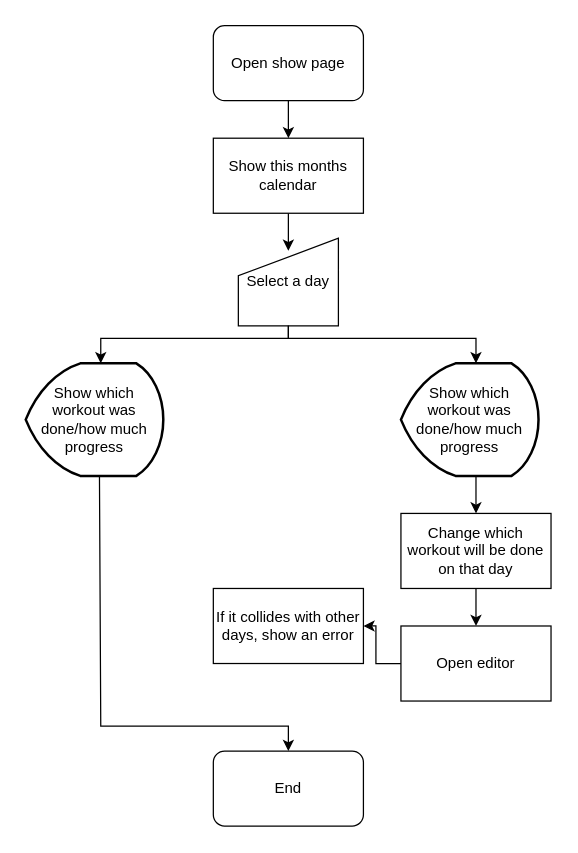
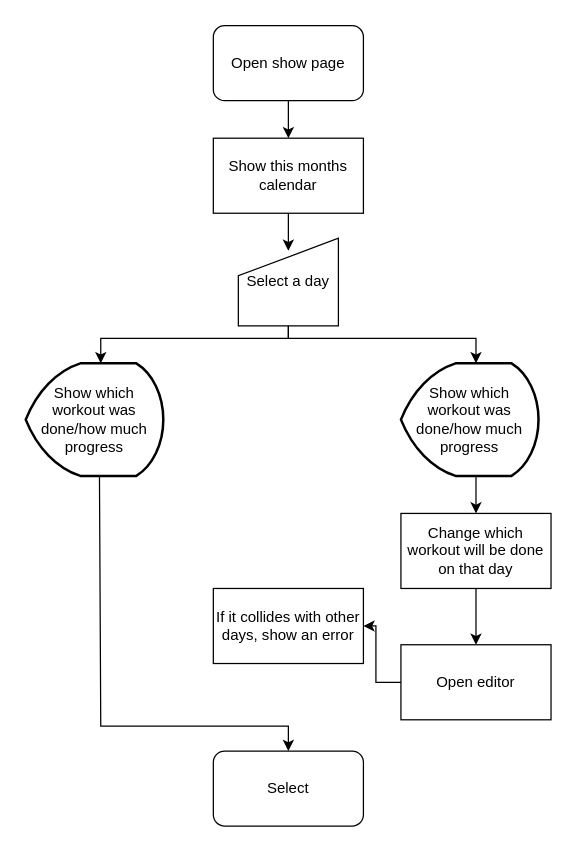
node "Open editor": moved (476, 663) -> (476, 682)
node "End": label "End" -> "Select"
